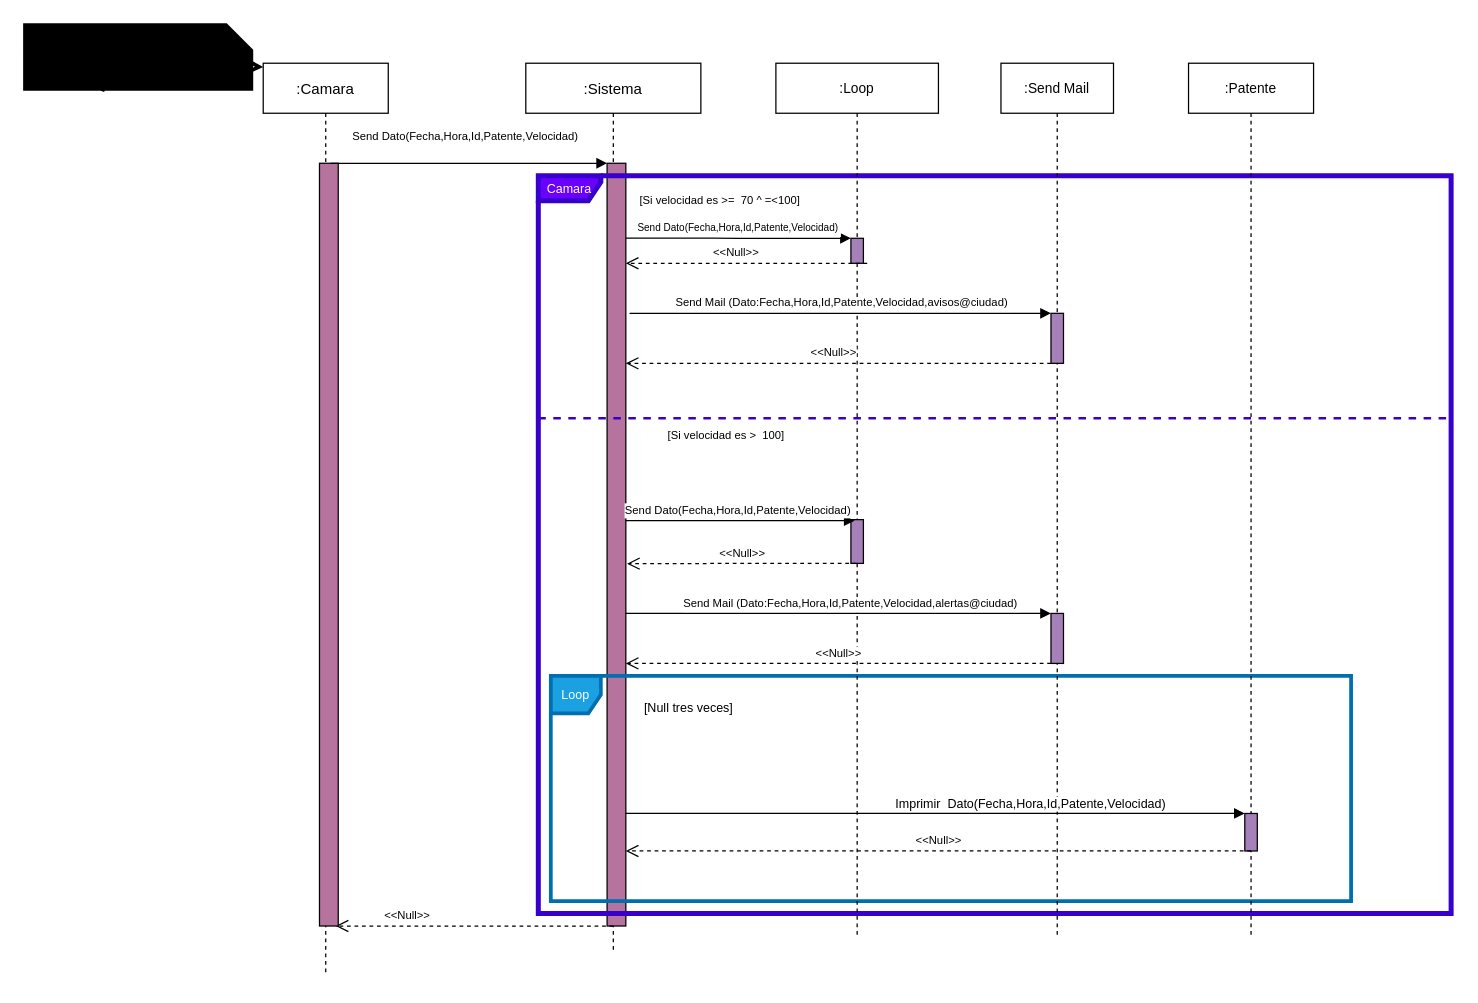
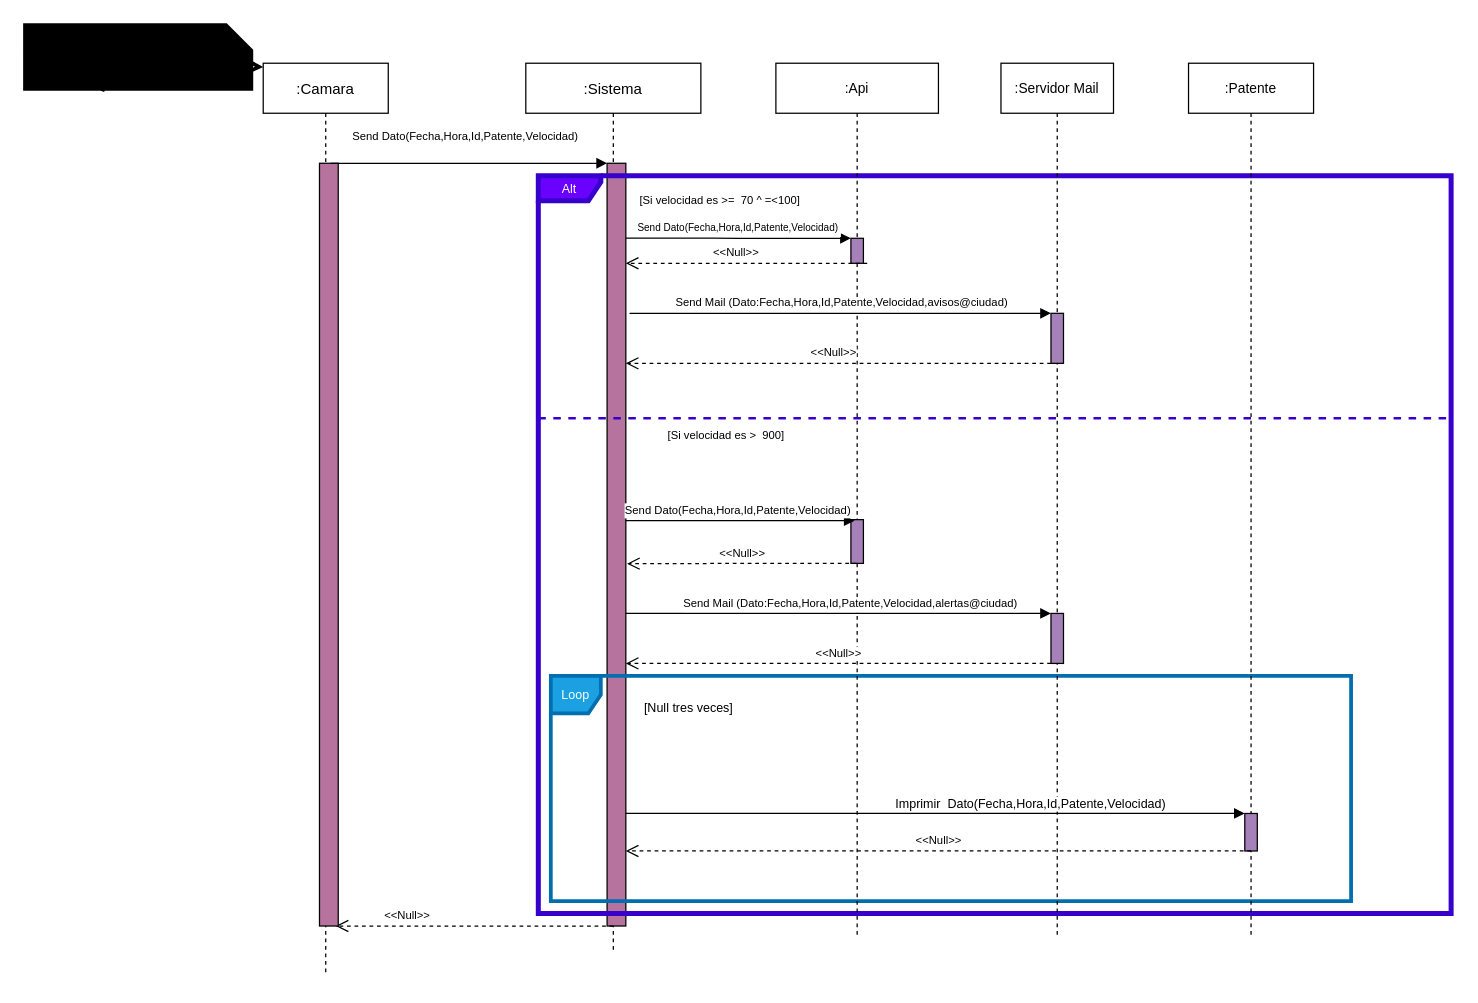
node ":Loop": label ":Loop" -> ":Api"
node ":Send Mail": label ":Send Mail" -> ":Servidor Mail"
node "Camara": label "Camara" -> "Alt"
node "[Si velocidad es > 100]": label "[Si velocidad es > 100]" -> "[Si velocidad es > 900]"
